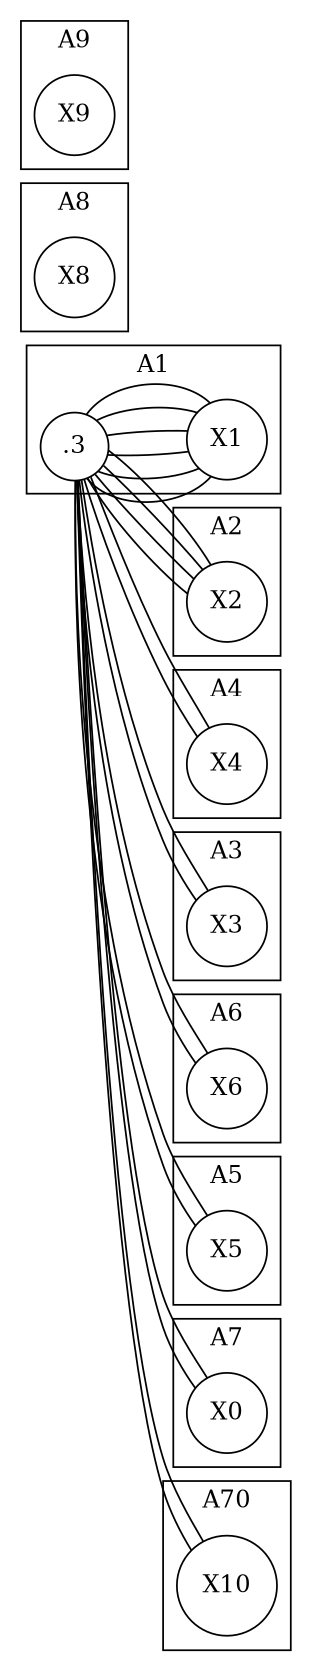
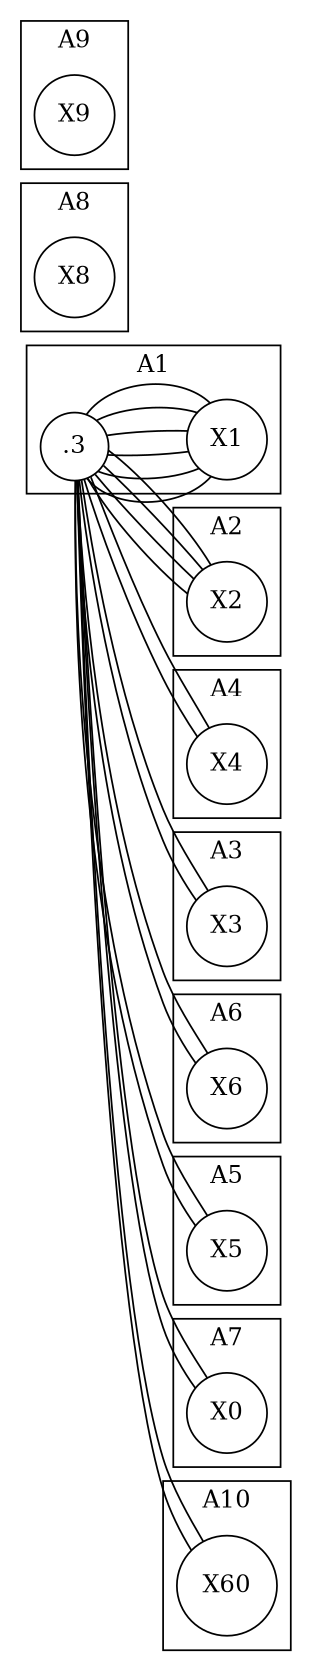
cluster "A70": label "A70" -> "A10"
node "X10": label "X10" -> "X60"
